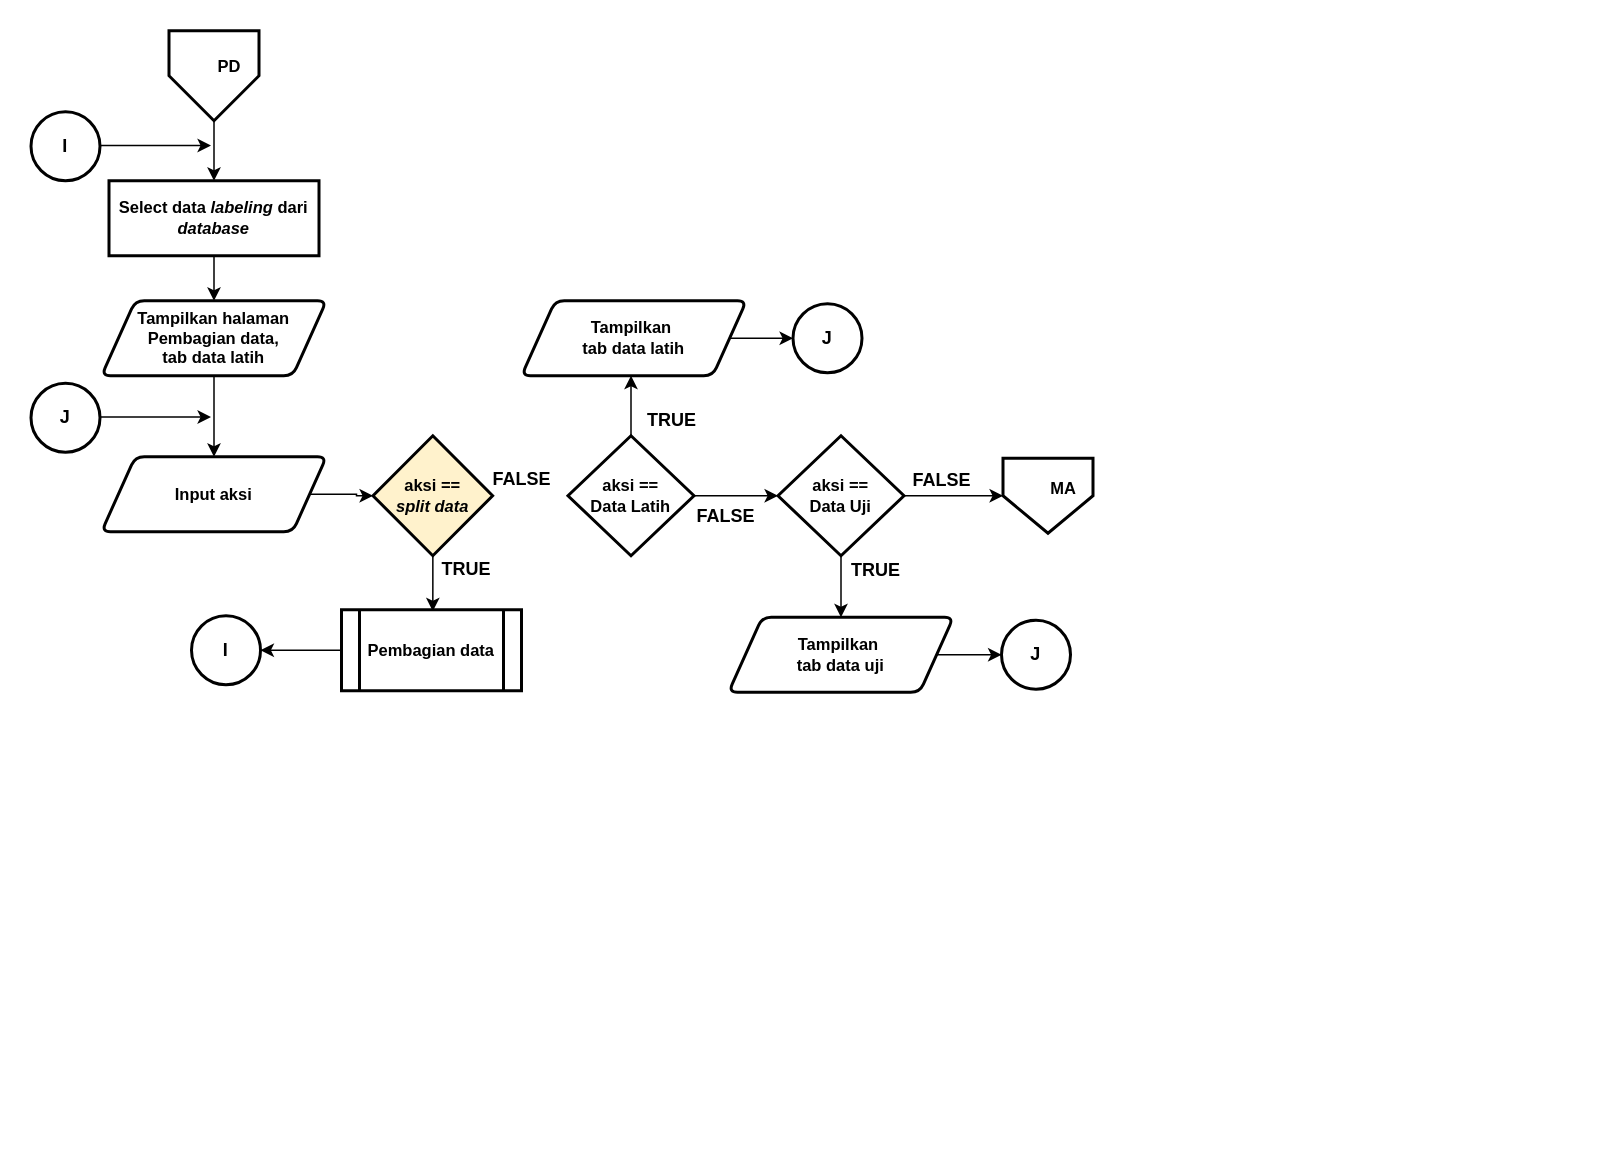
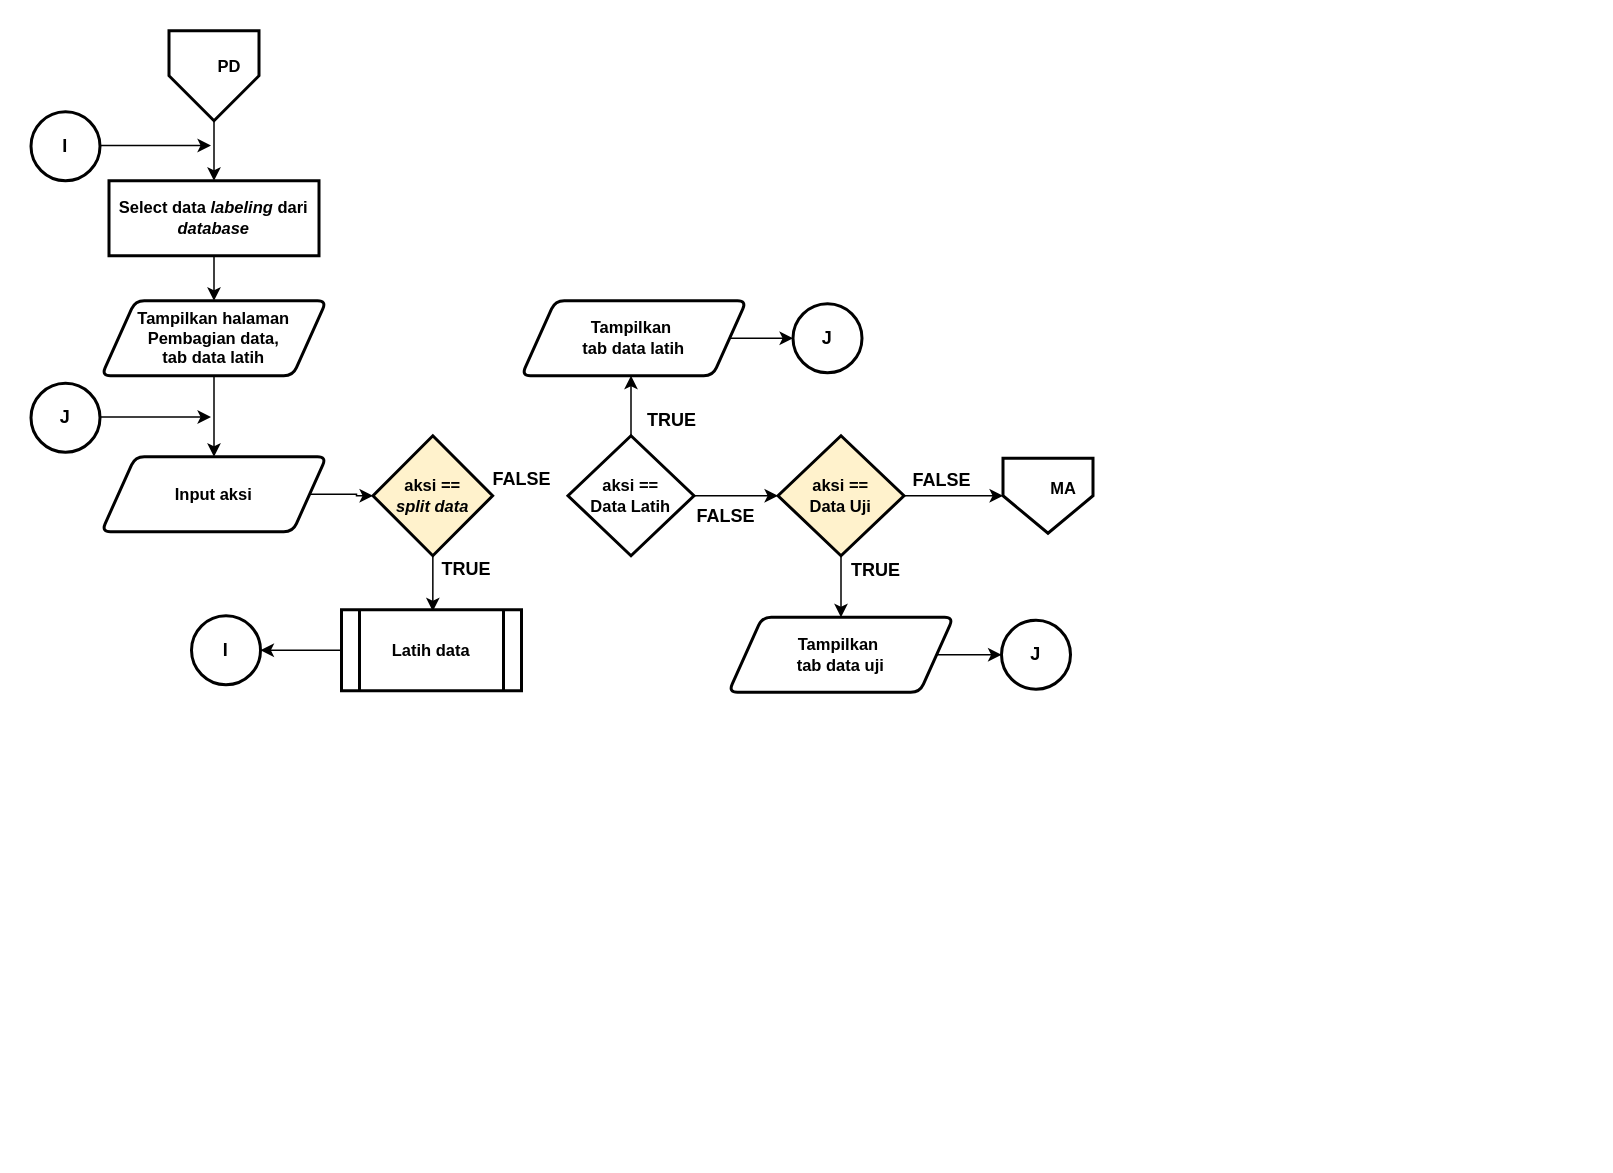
node "aksi == Data Uji": fillcolor #ffffff -> #fff2cc
node "Pembagian data": label "Pembagian data" -> "Latih data"
